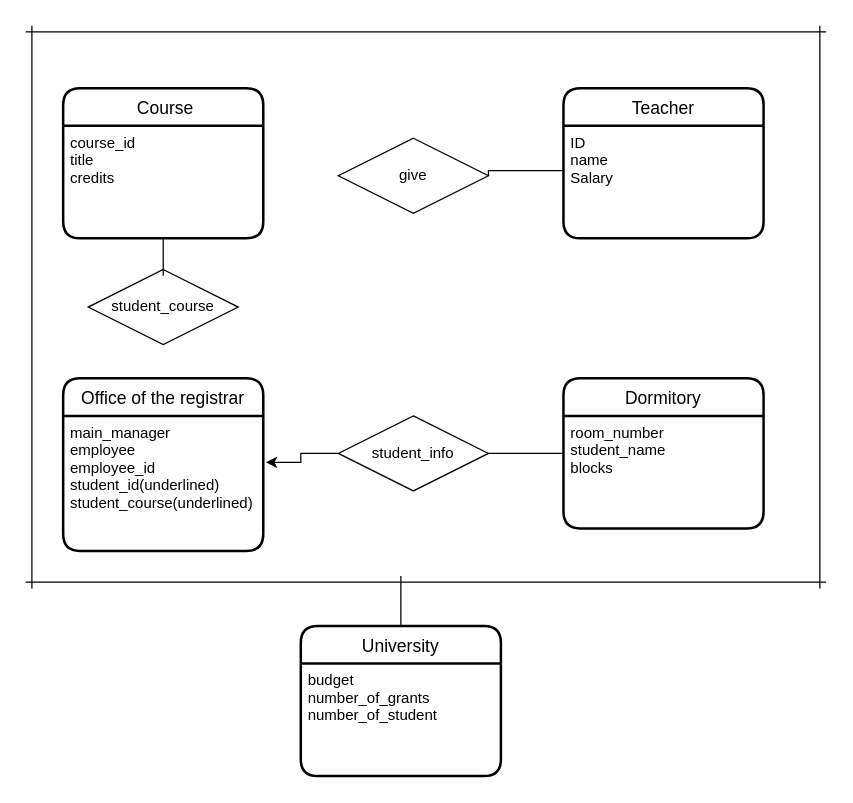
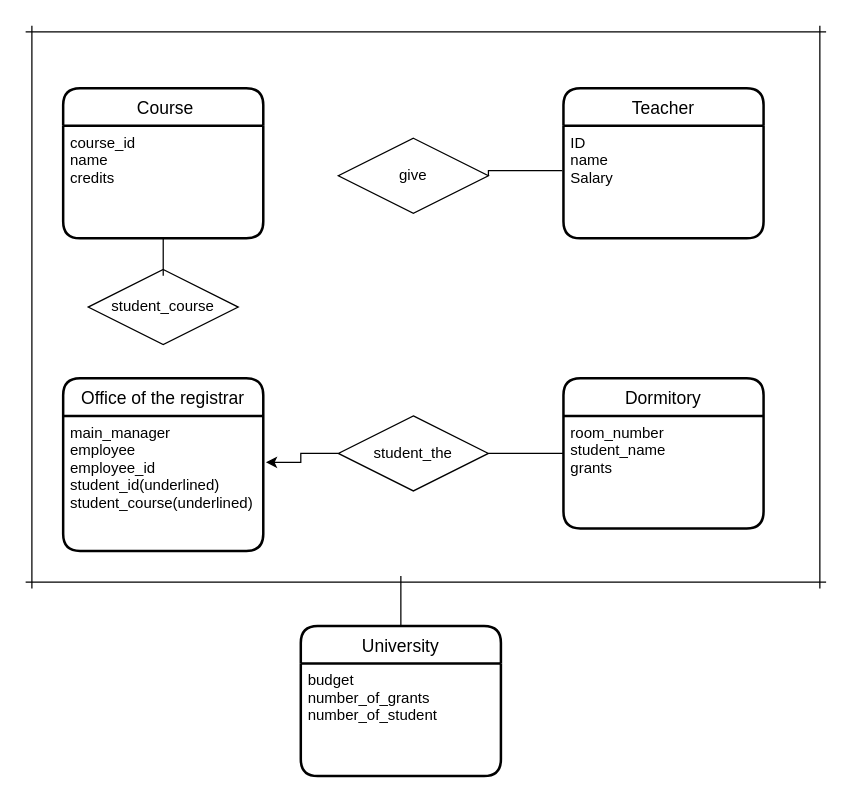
node "course_id title credits": label "course_id title credits" -> "course_id name credits"
node "room_number student_name blocks": label "room_number student_name blocks" -> "room_number student_name grants"
node "student_info": label "student_info" -> "student_the"
